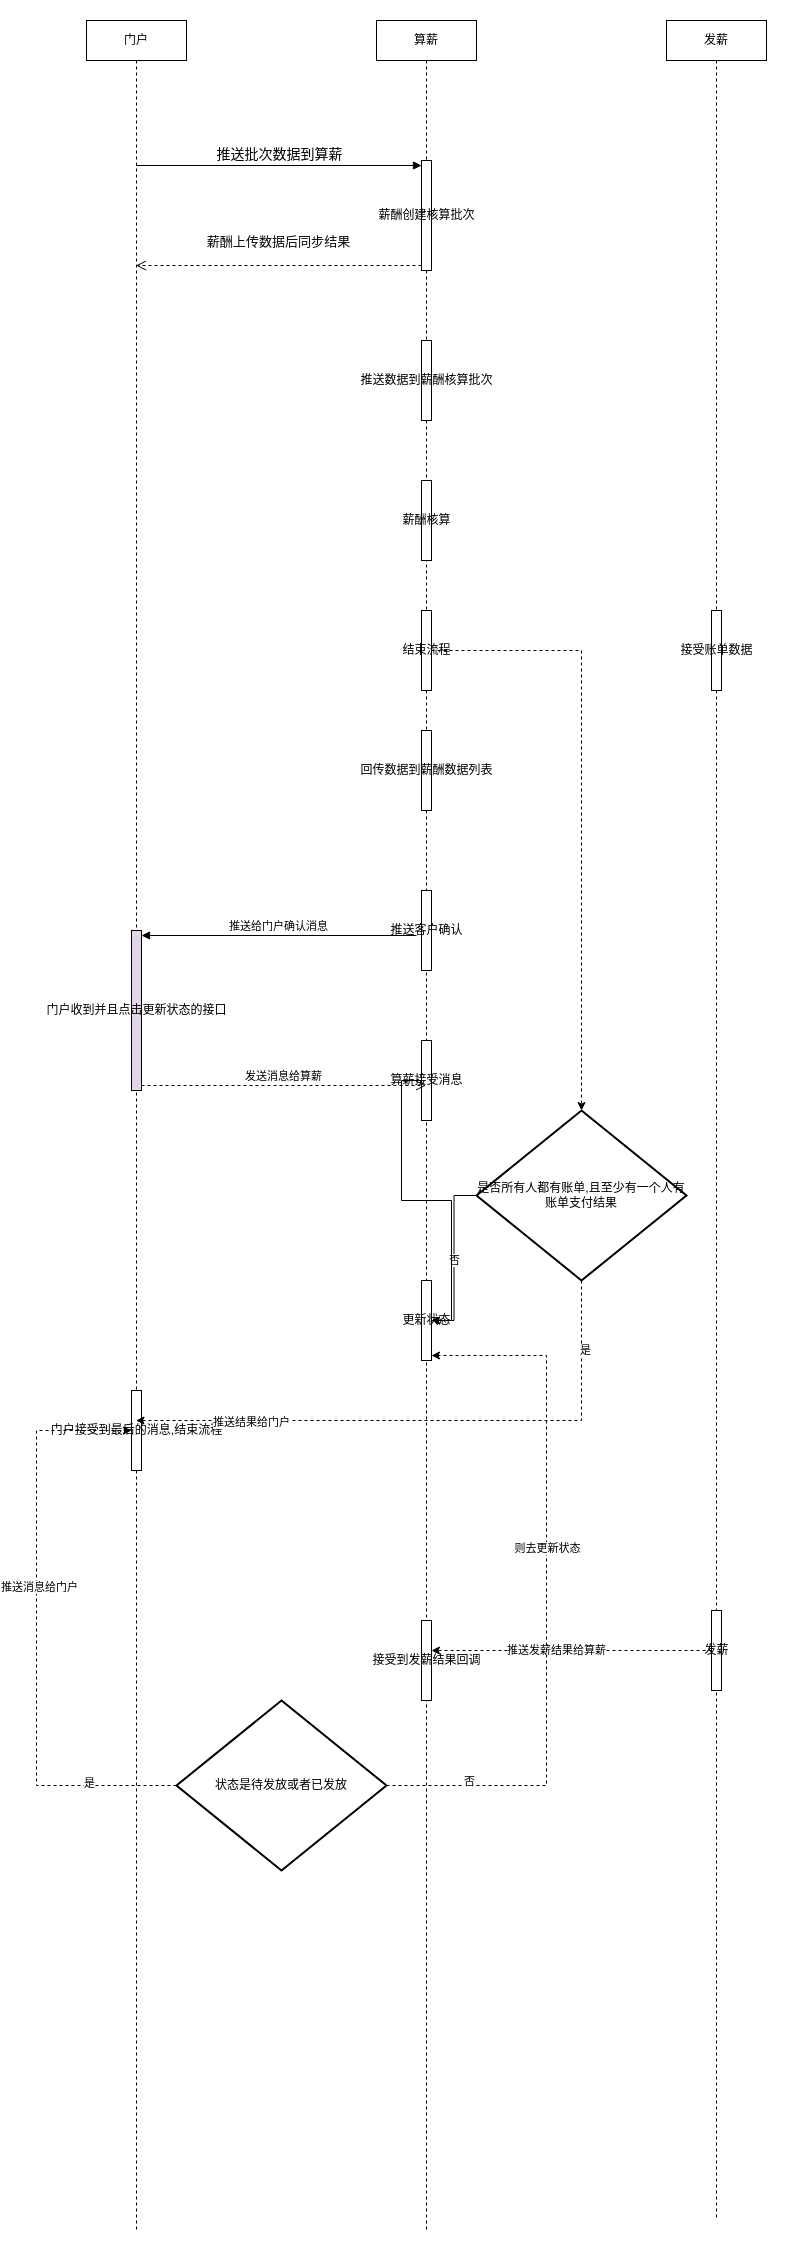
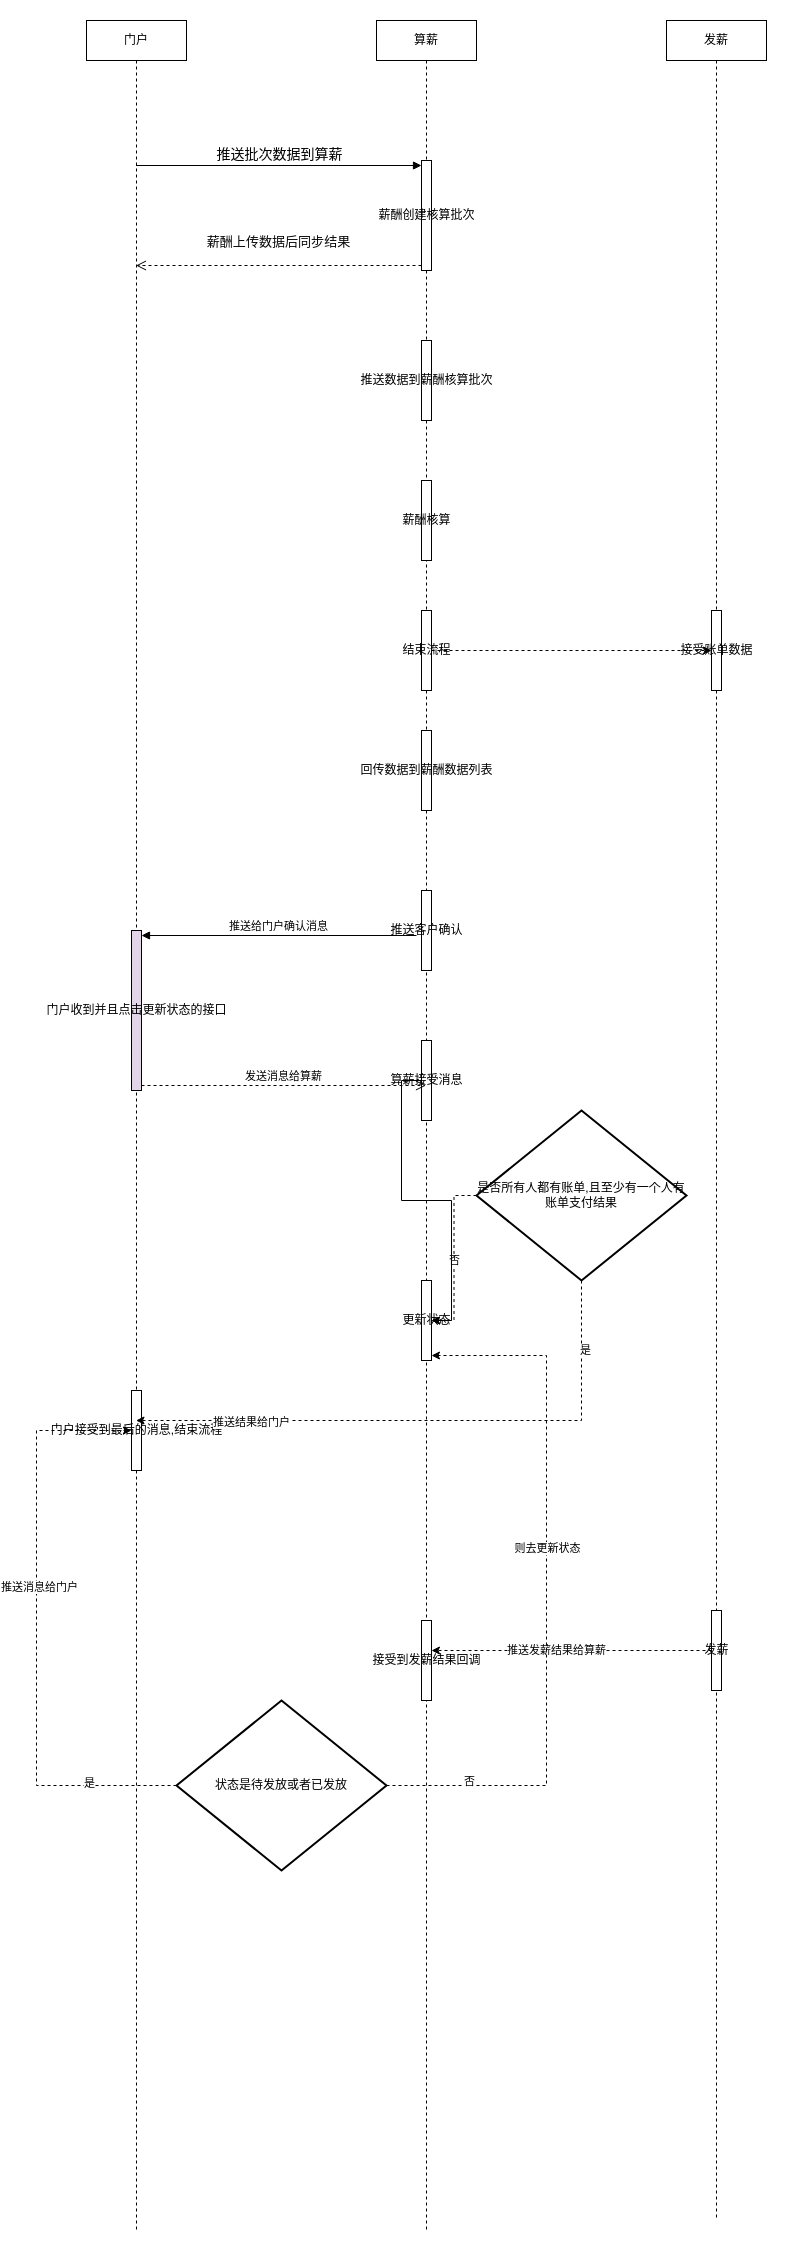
edge "结束流程" -> "是否所有人都有账单,且至少有一个人有账单支付结果": now "结束流程" -> "接受账单数据"
edge "是否所有人都有账单,且至少有一个人有账单支付结果" -> "更新状态": style solid -> dashed
